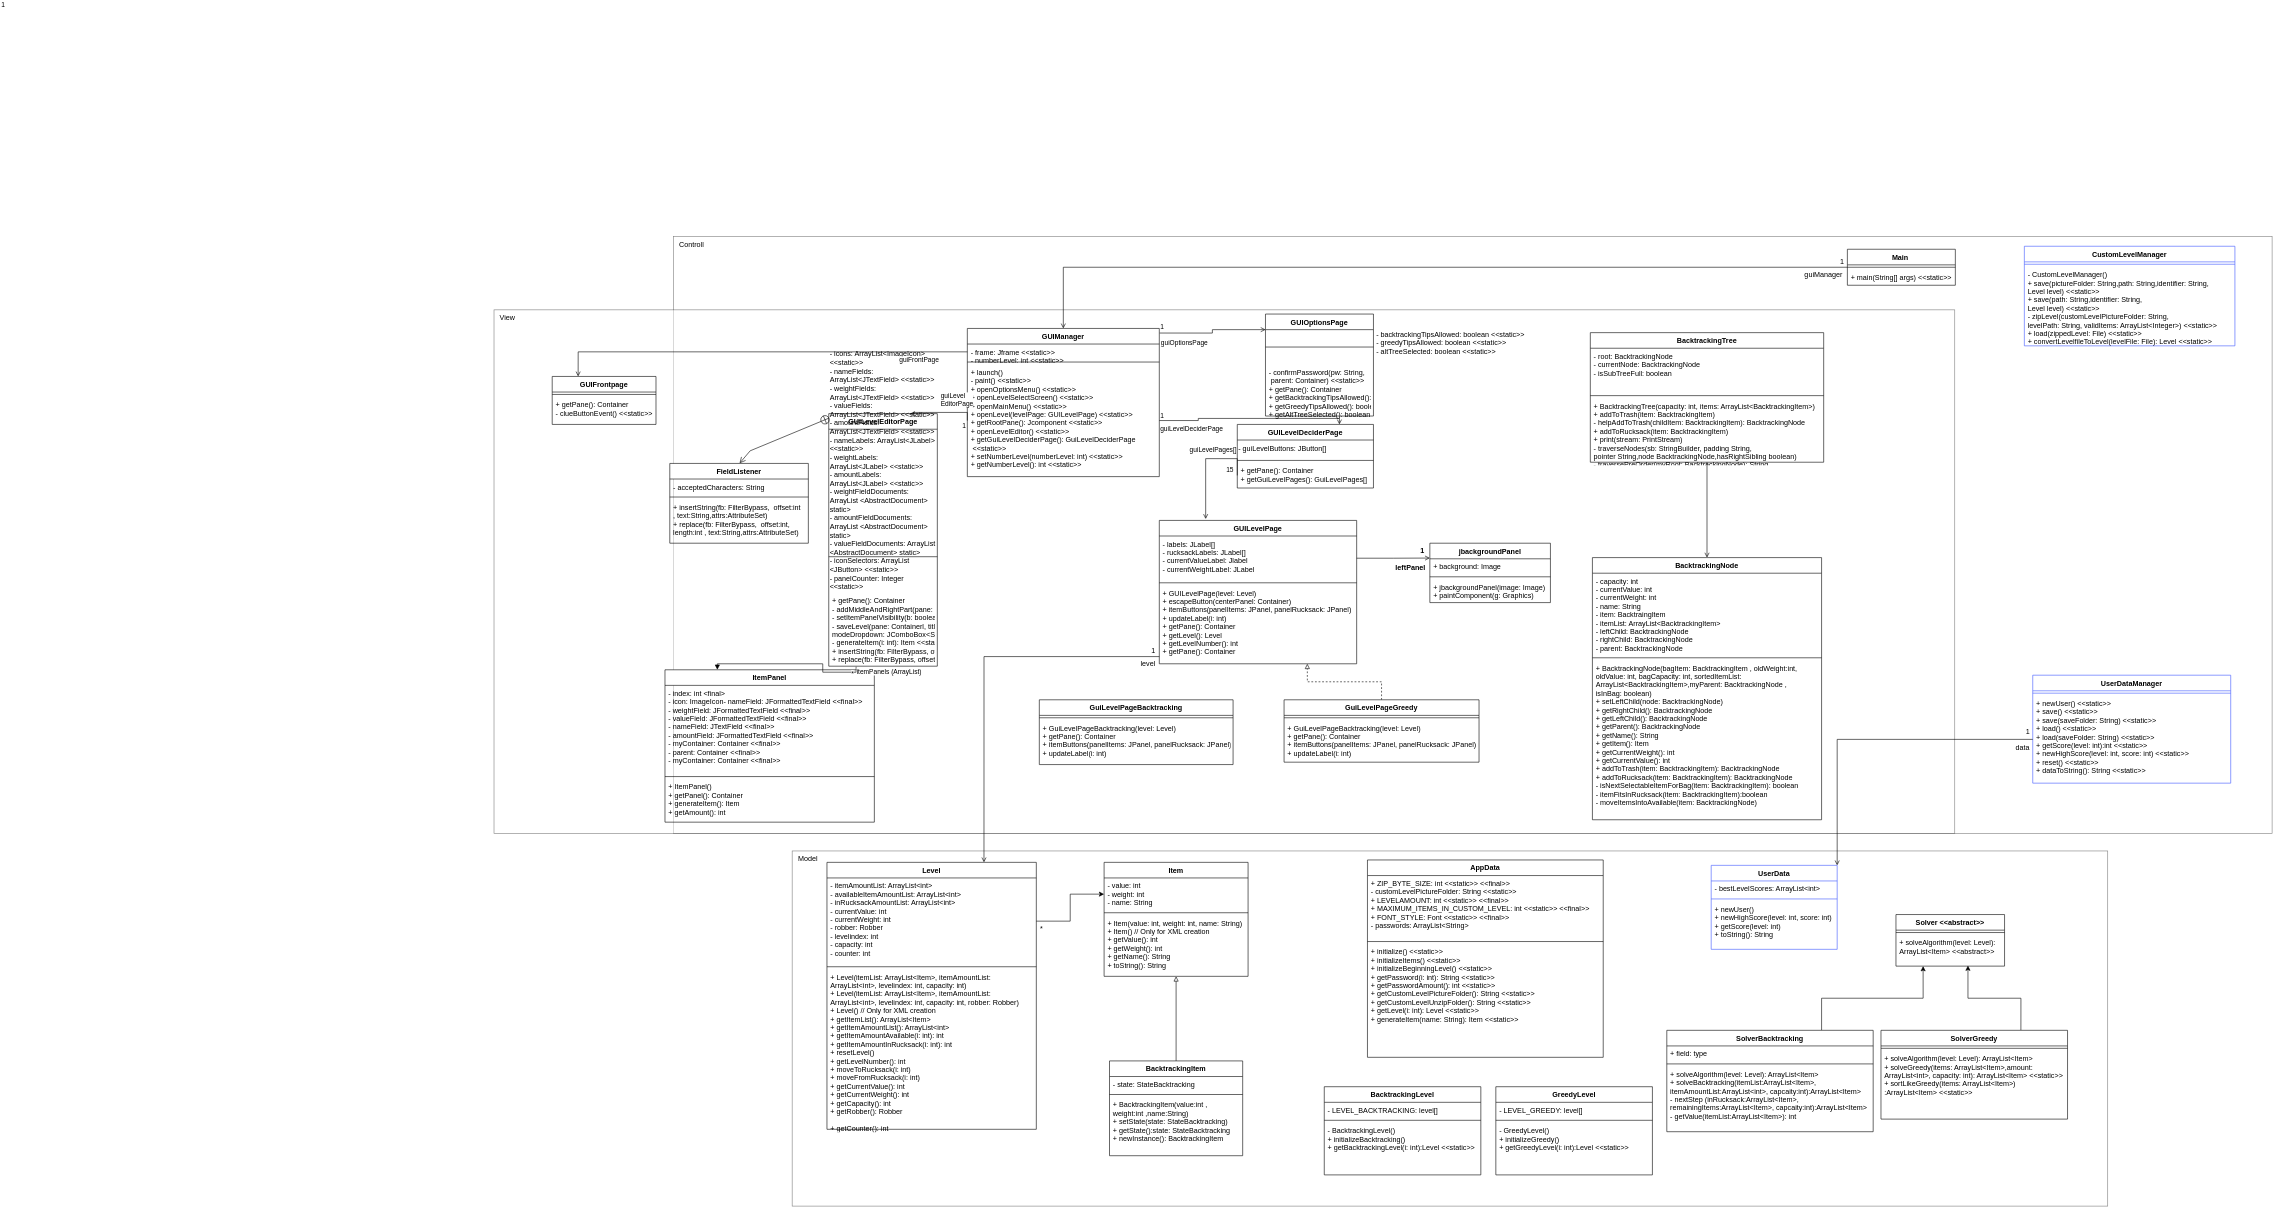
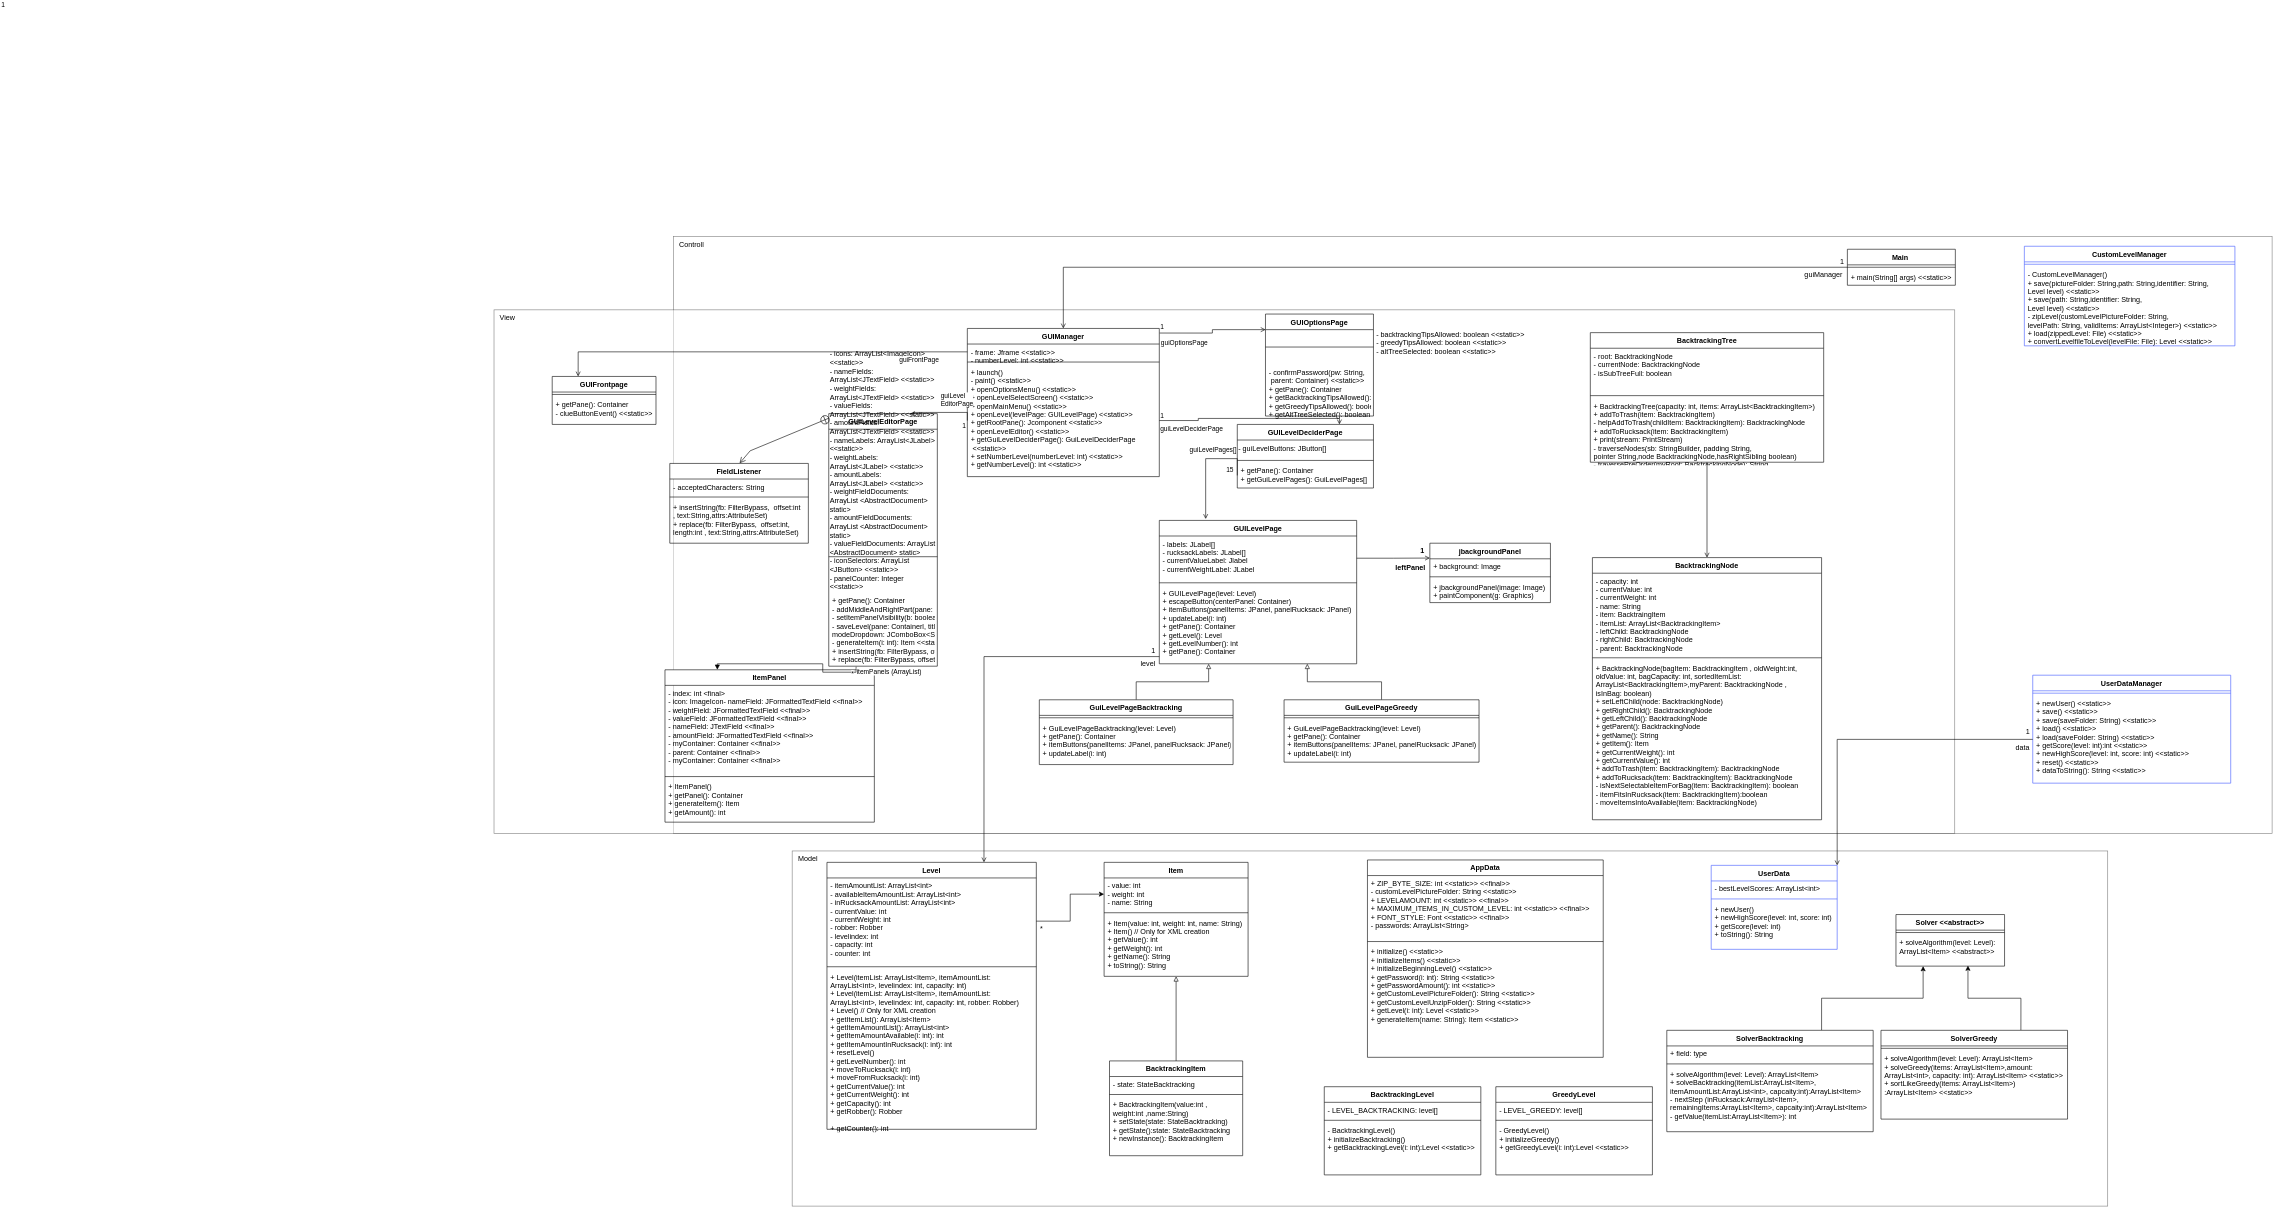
edge "GuiLevelPageBacktracking" -> "GUILevelPage": added
edge "GuiLevelPageGreedy" -> "GUILevelPage": style dashed -> solid
